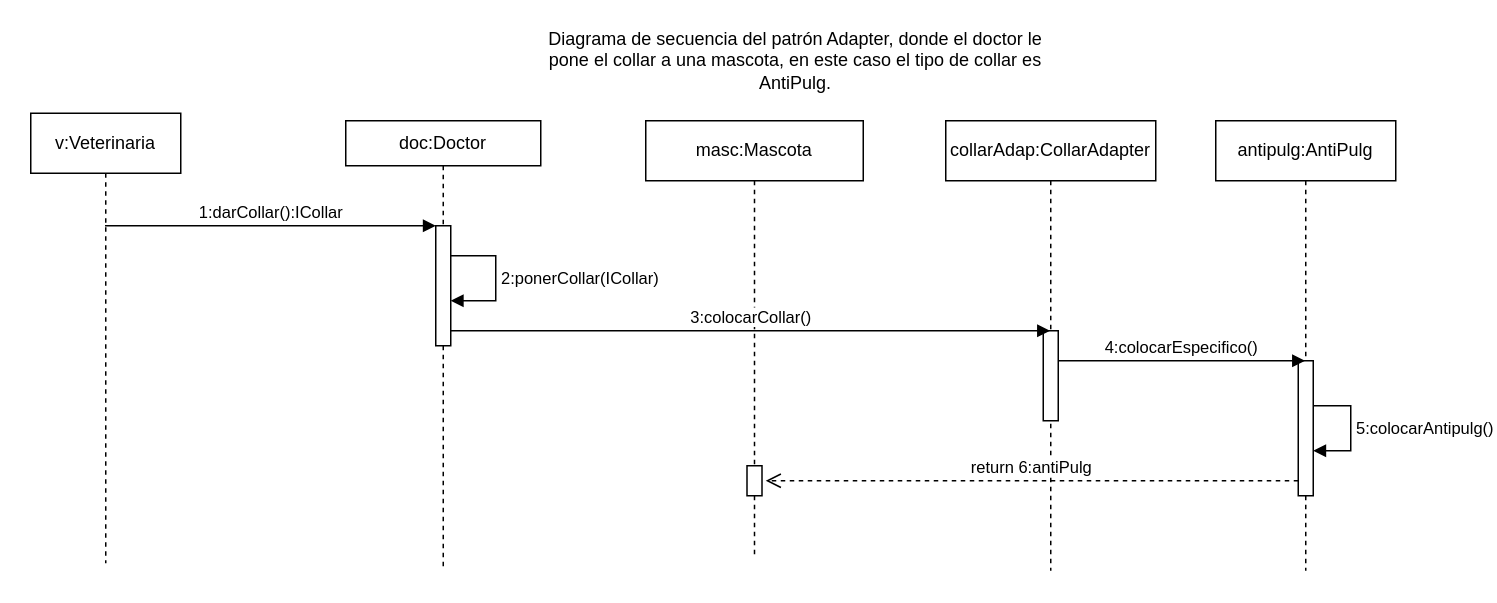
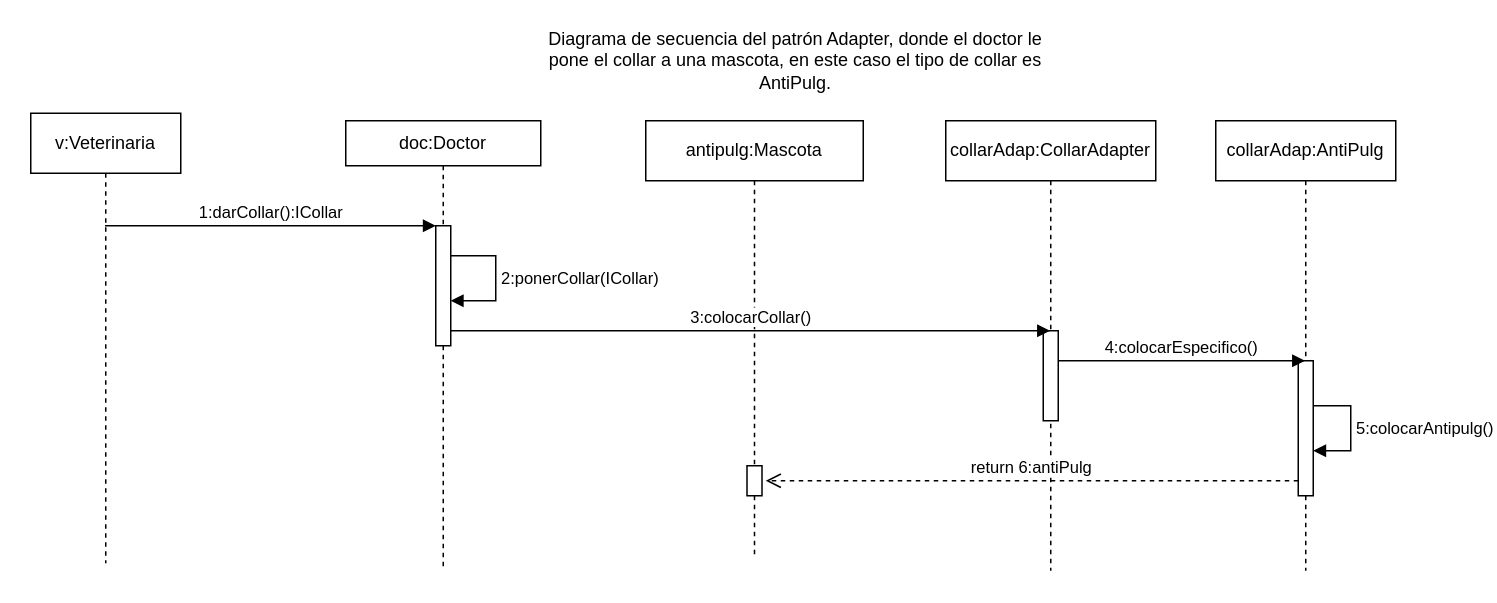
node "masc:Mascota": label "masc:Mascota" -> "antipulg:Mascota"
node "antipulg:AntiPulg": label "antipulg:AntiPulg" -> "collarAdap:AntiPulg"
